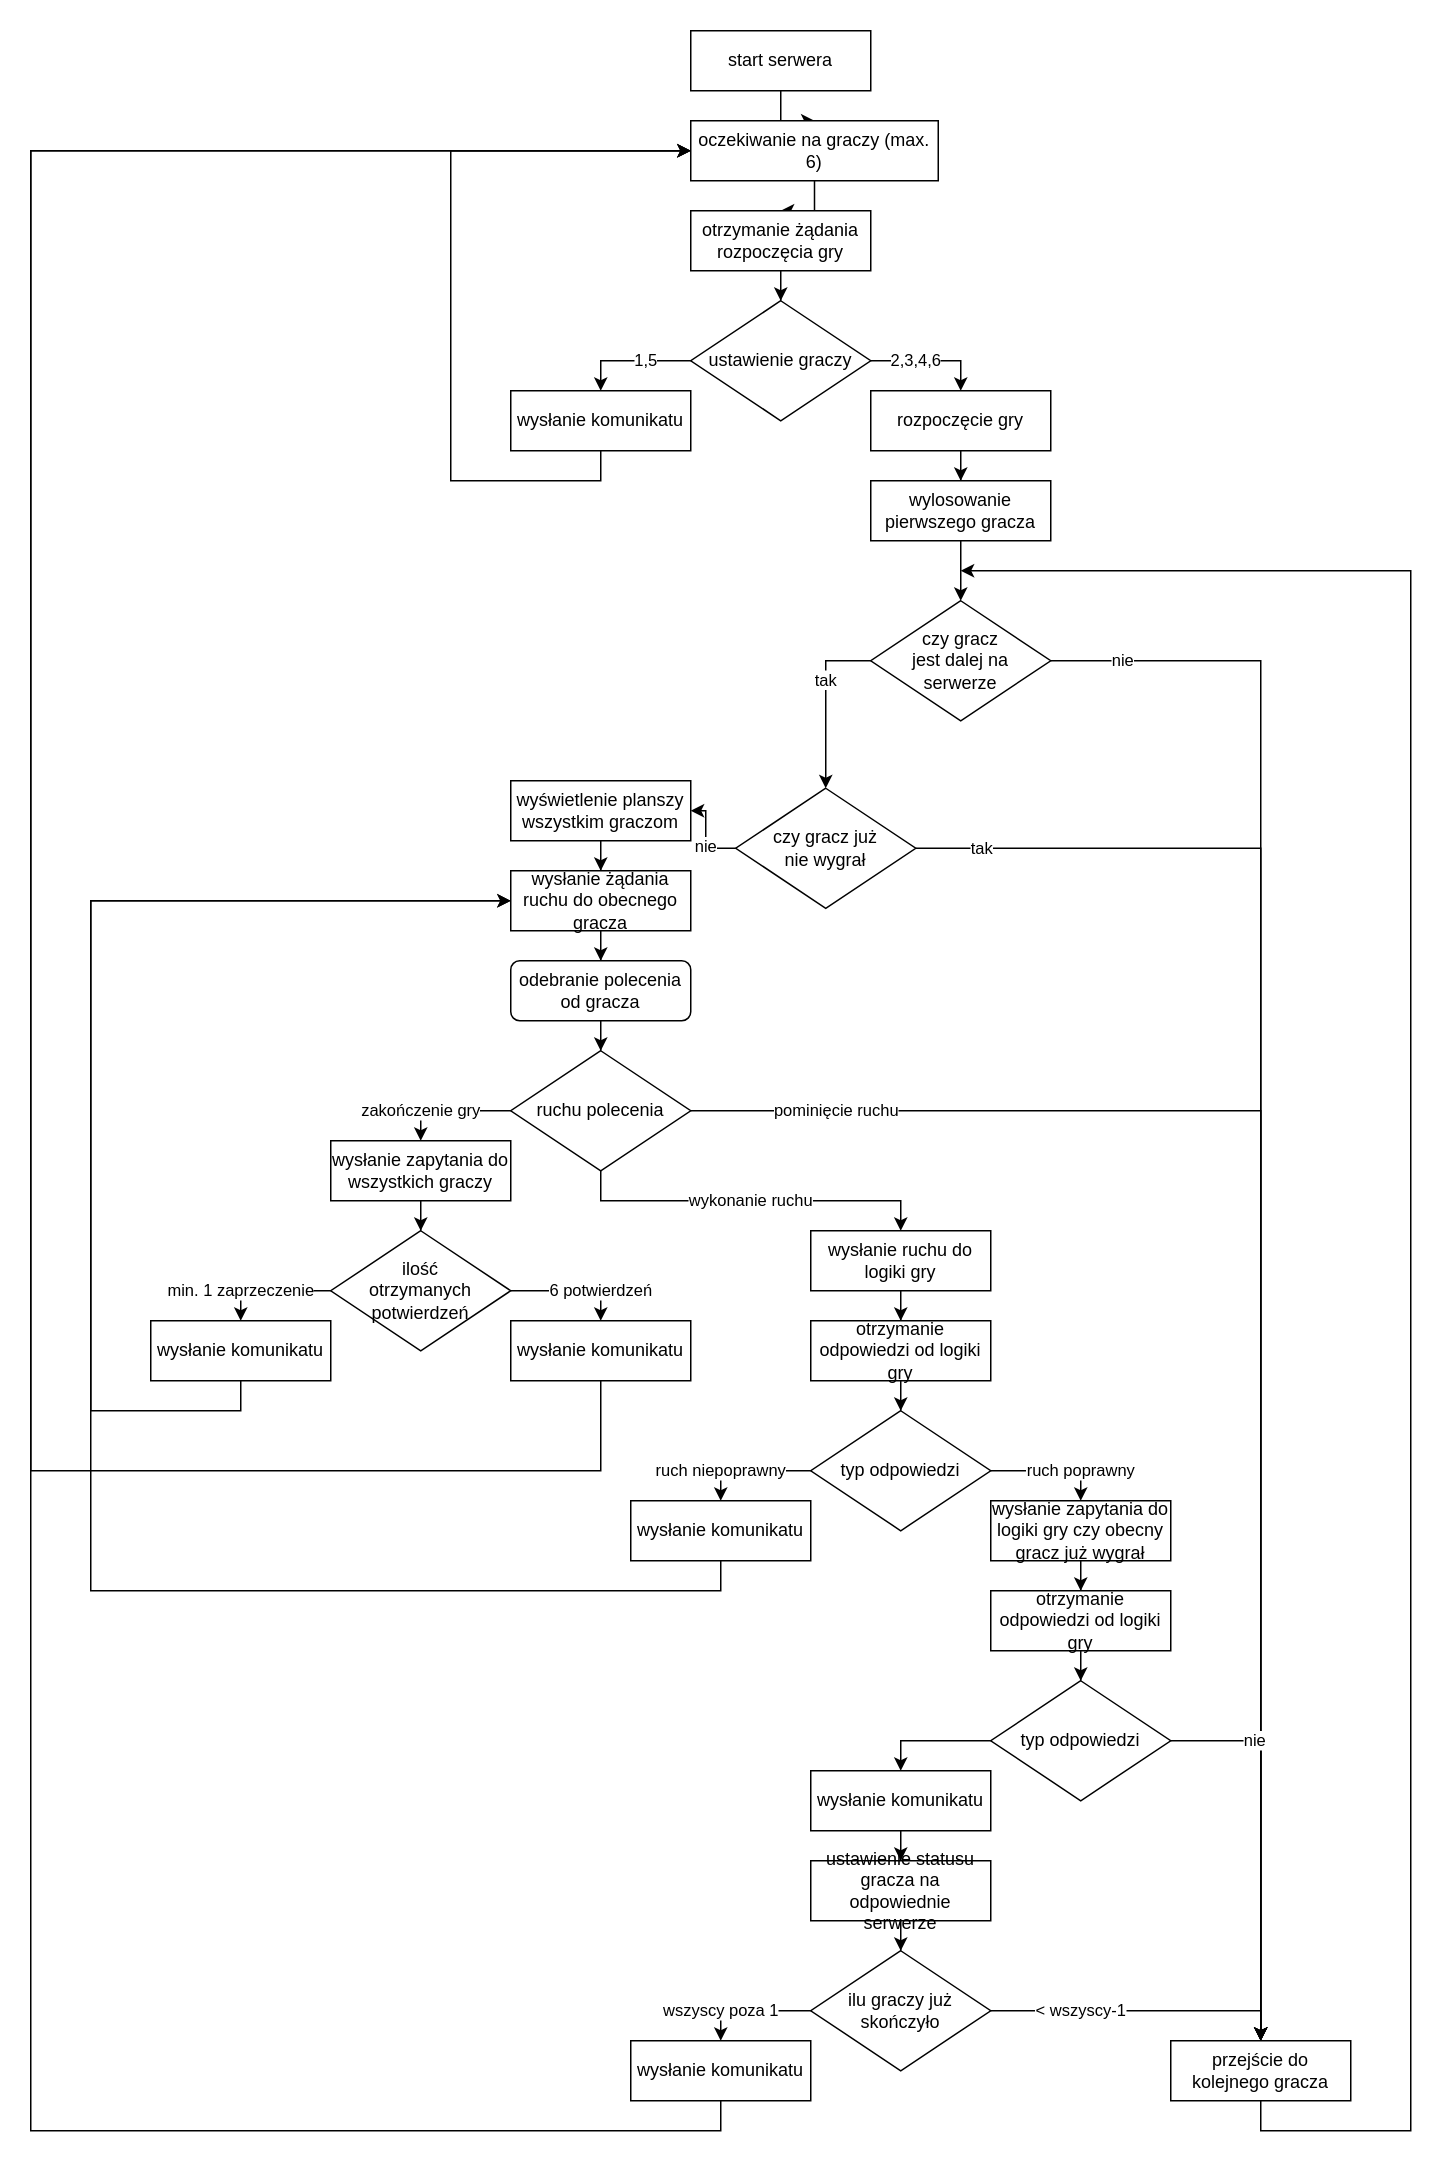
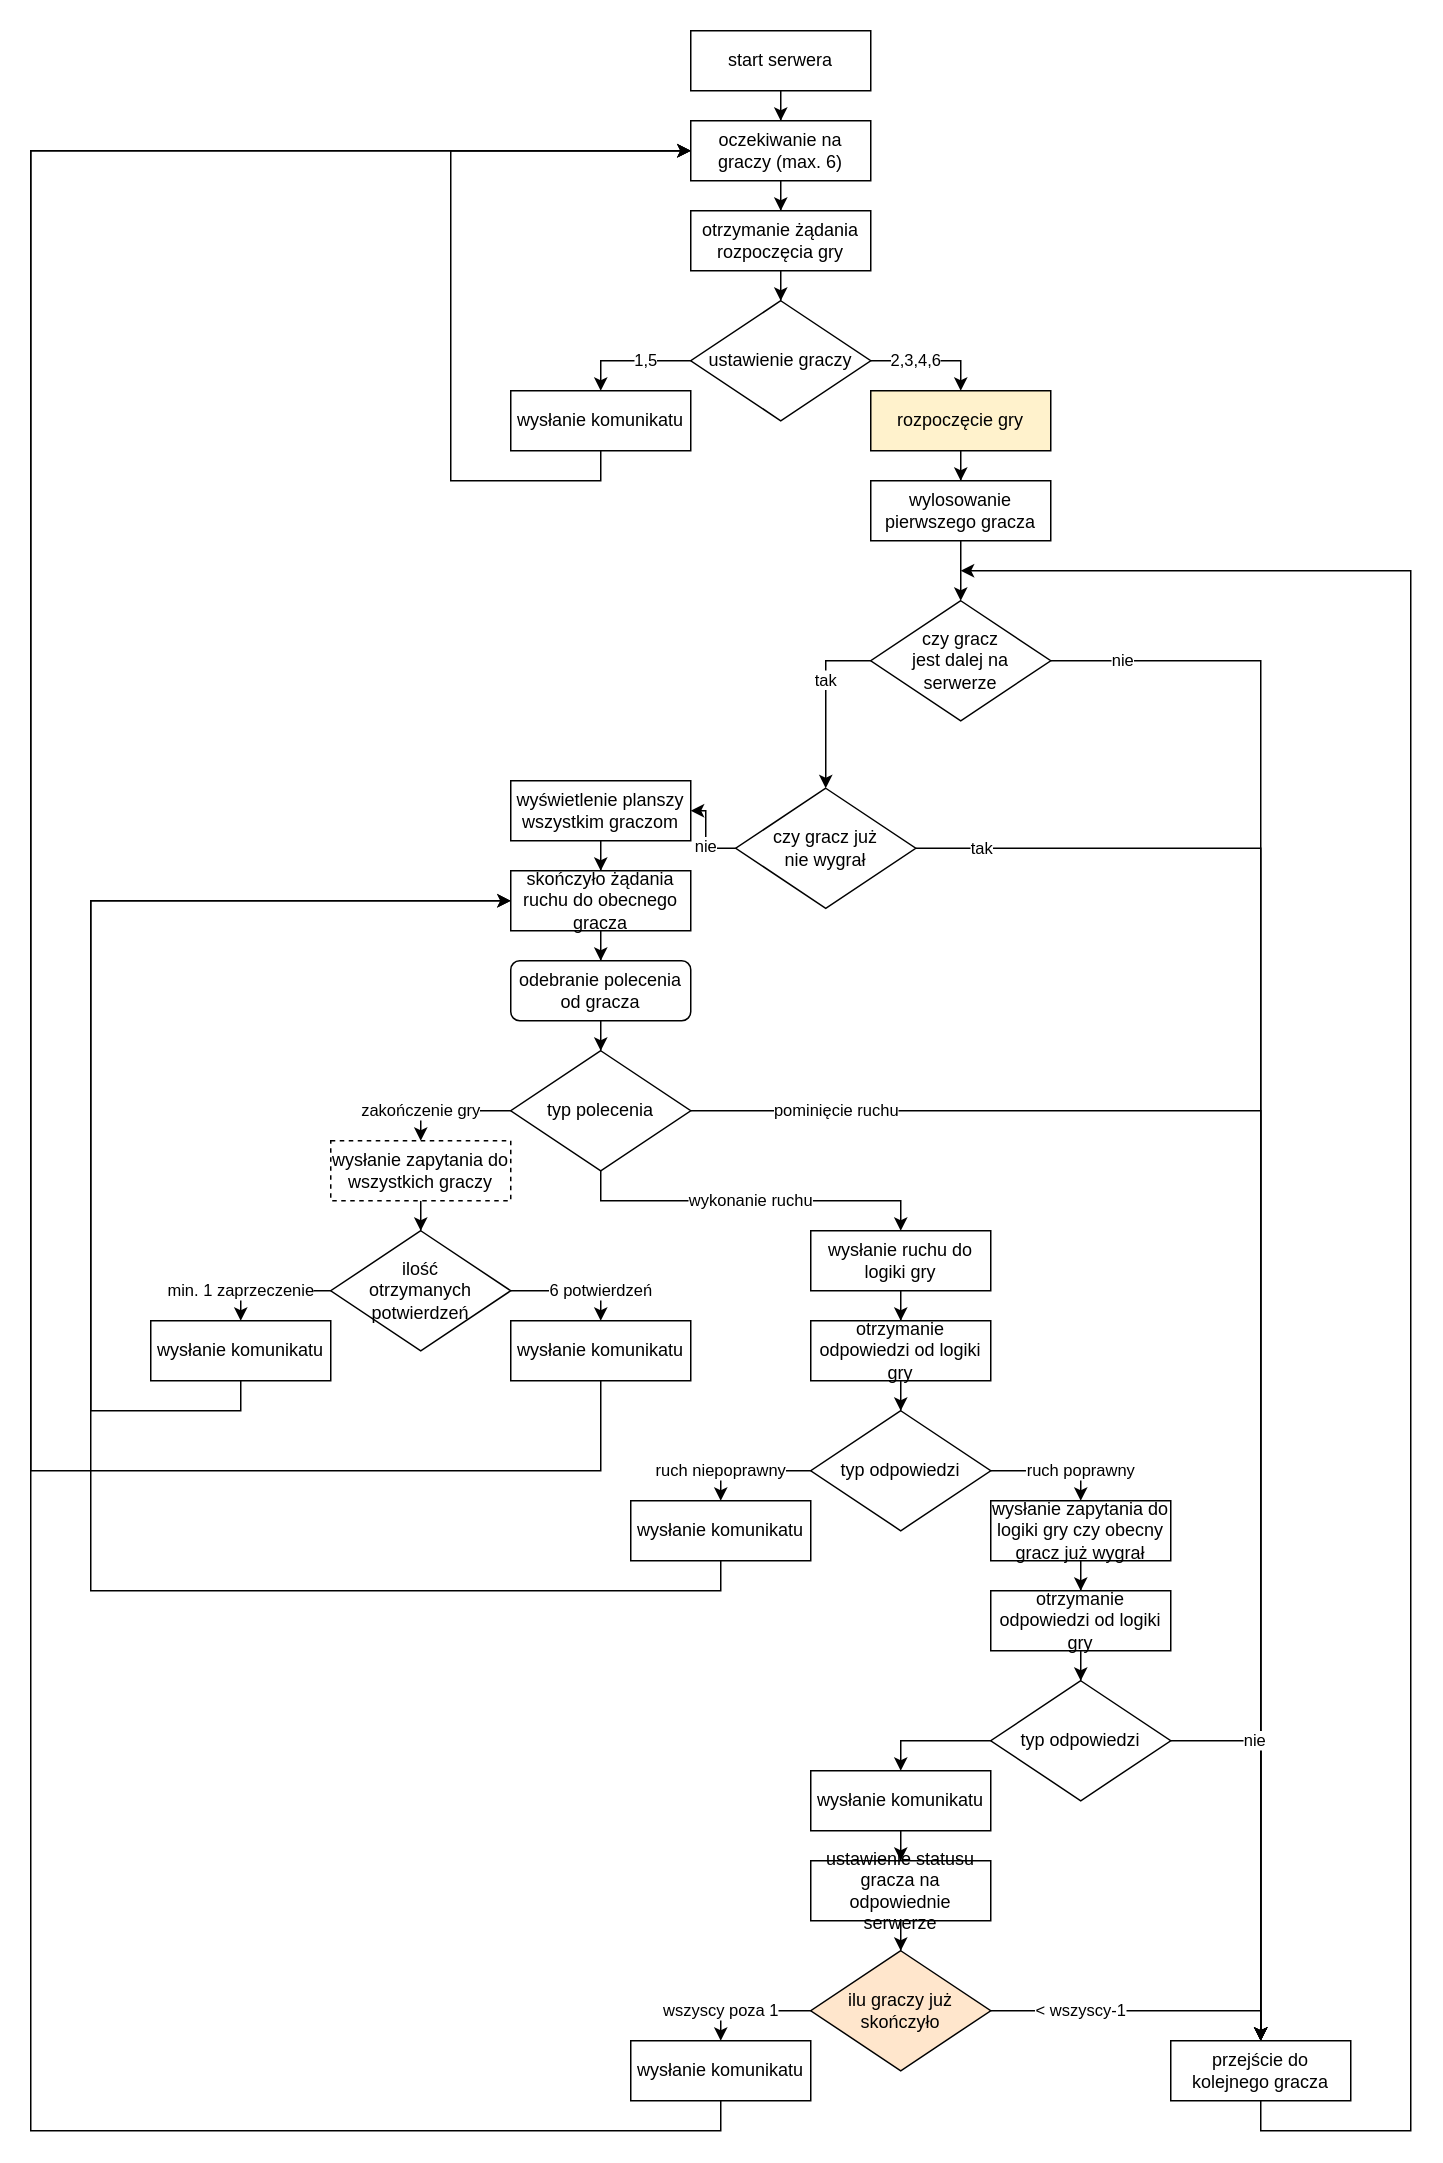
node "oczekiwanie na graczy (max. 6)": size 248x60 -> 180x60
node "rozpoczęcie gry": fillcolor #ffffff -> #fff2cc
node "wysłanie żądania ruchu do obecnego gracza": label "wysłanie żądania ruchu do obecnego gracza" -> "skończyło żądania ruchu do obecnego gracza"
node "ruchu polecenia": label "ruchu polecenia" -> "typ polecenia"
node "wysłanie zapytania do wszystkich graczy": style solid -> dashed
node "ilu graczy już skończyło": fillcolor #ffffff -> #ffe6cc
